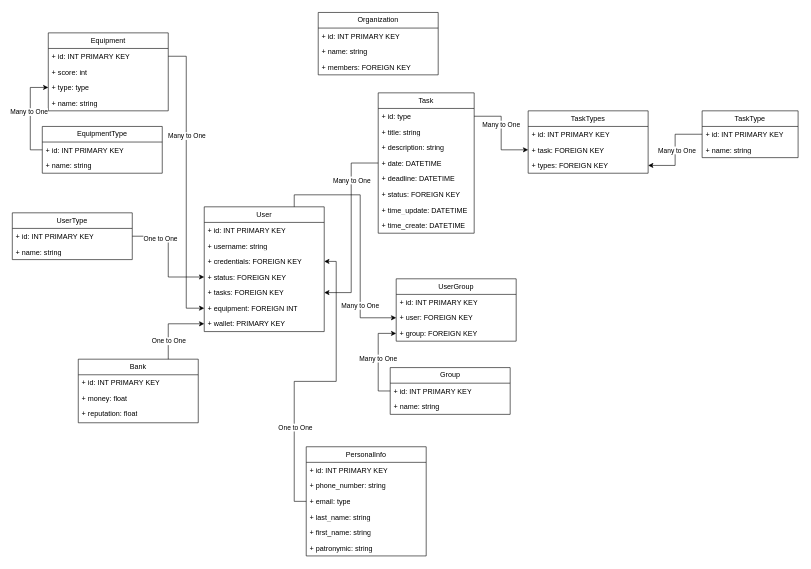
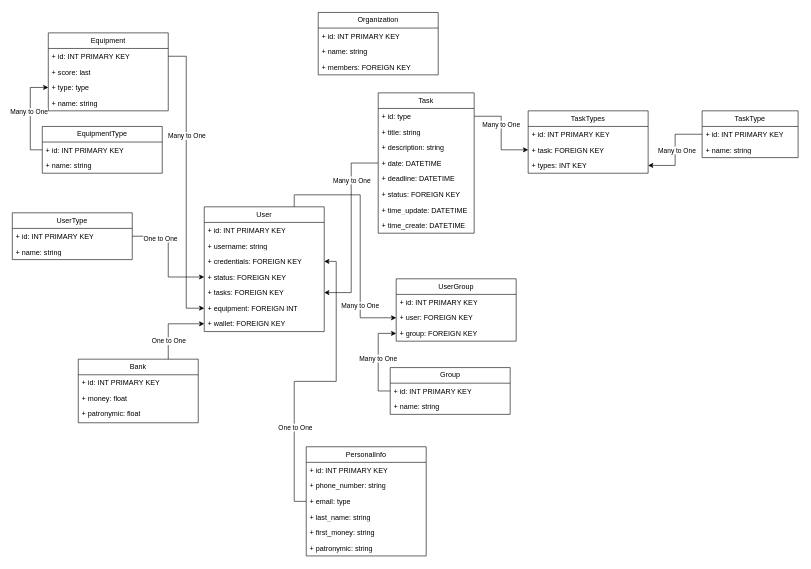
node "+ score: int": label "+ score: int" -> "+ score: last"
node "+ types: FOREIGN KEY": label "+ types: FOREIGN KEY" -> "+ types: INT KEY"
node "+ wallet: PRIMARY KEY": label "+ wallet: PRIMARY KEY" -> "+ wallet: FOREIGN KEY"
node "+ reputation: float": label "+ reputation: float" -> "+ patronymic: float"
node "+ first_name: string": label "+ first_name: string" -> "+ first_money: string"
